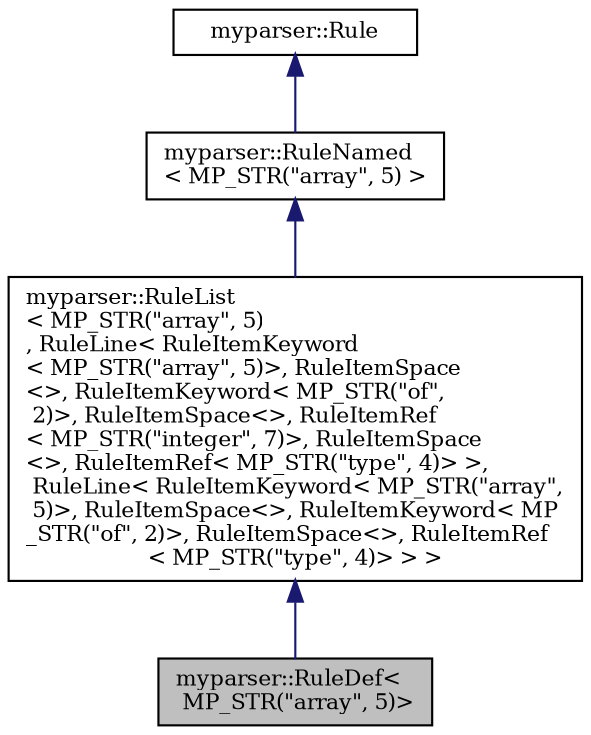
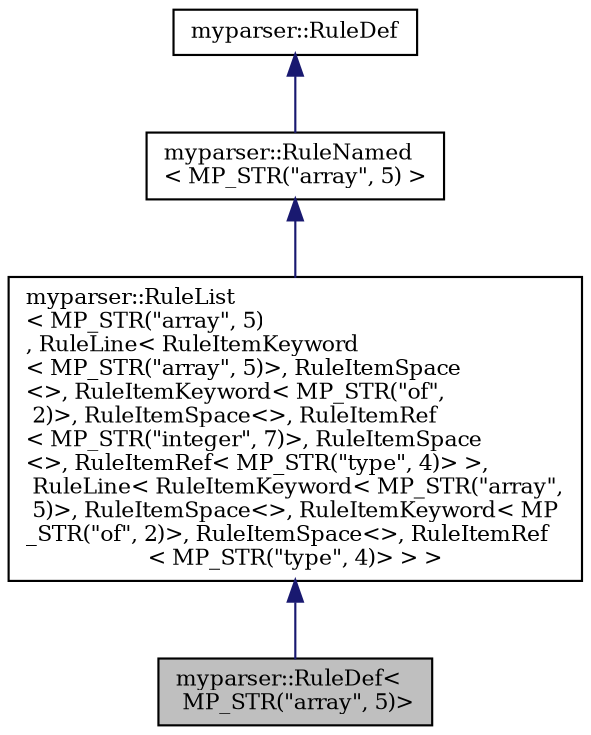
node "myparser::Rule": label "myparser::Rule" -> "myparser::RuleDef"
